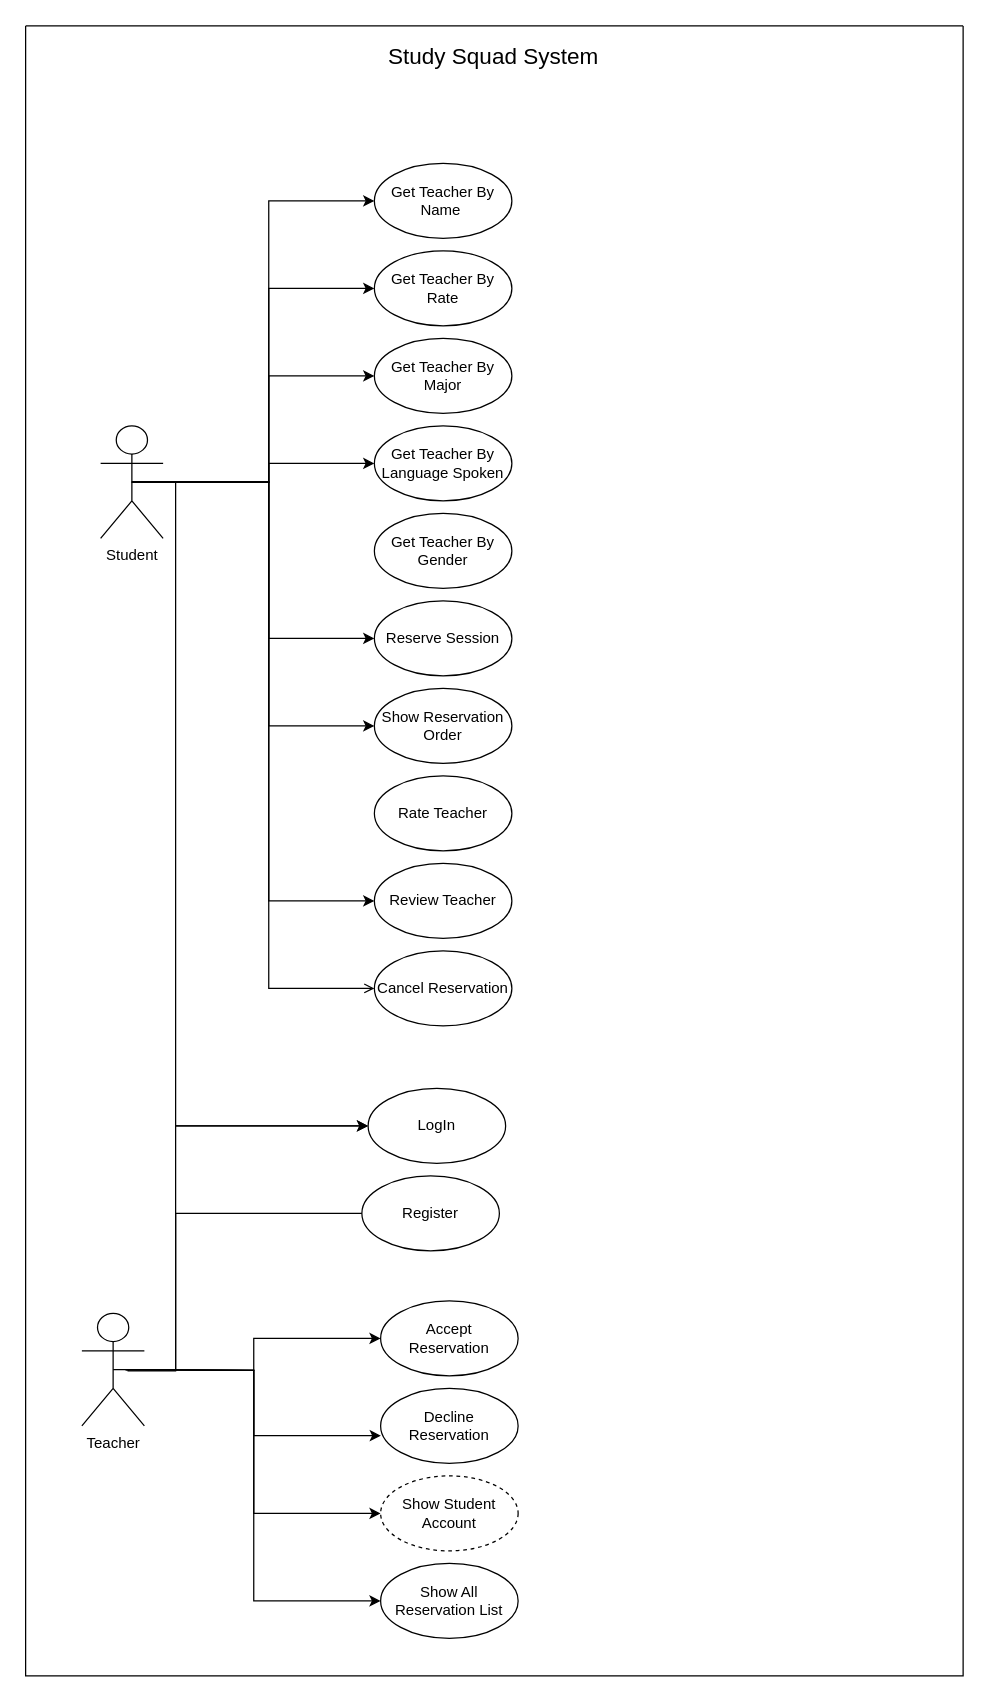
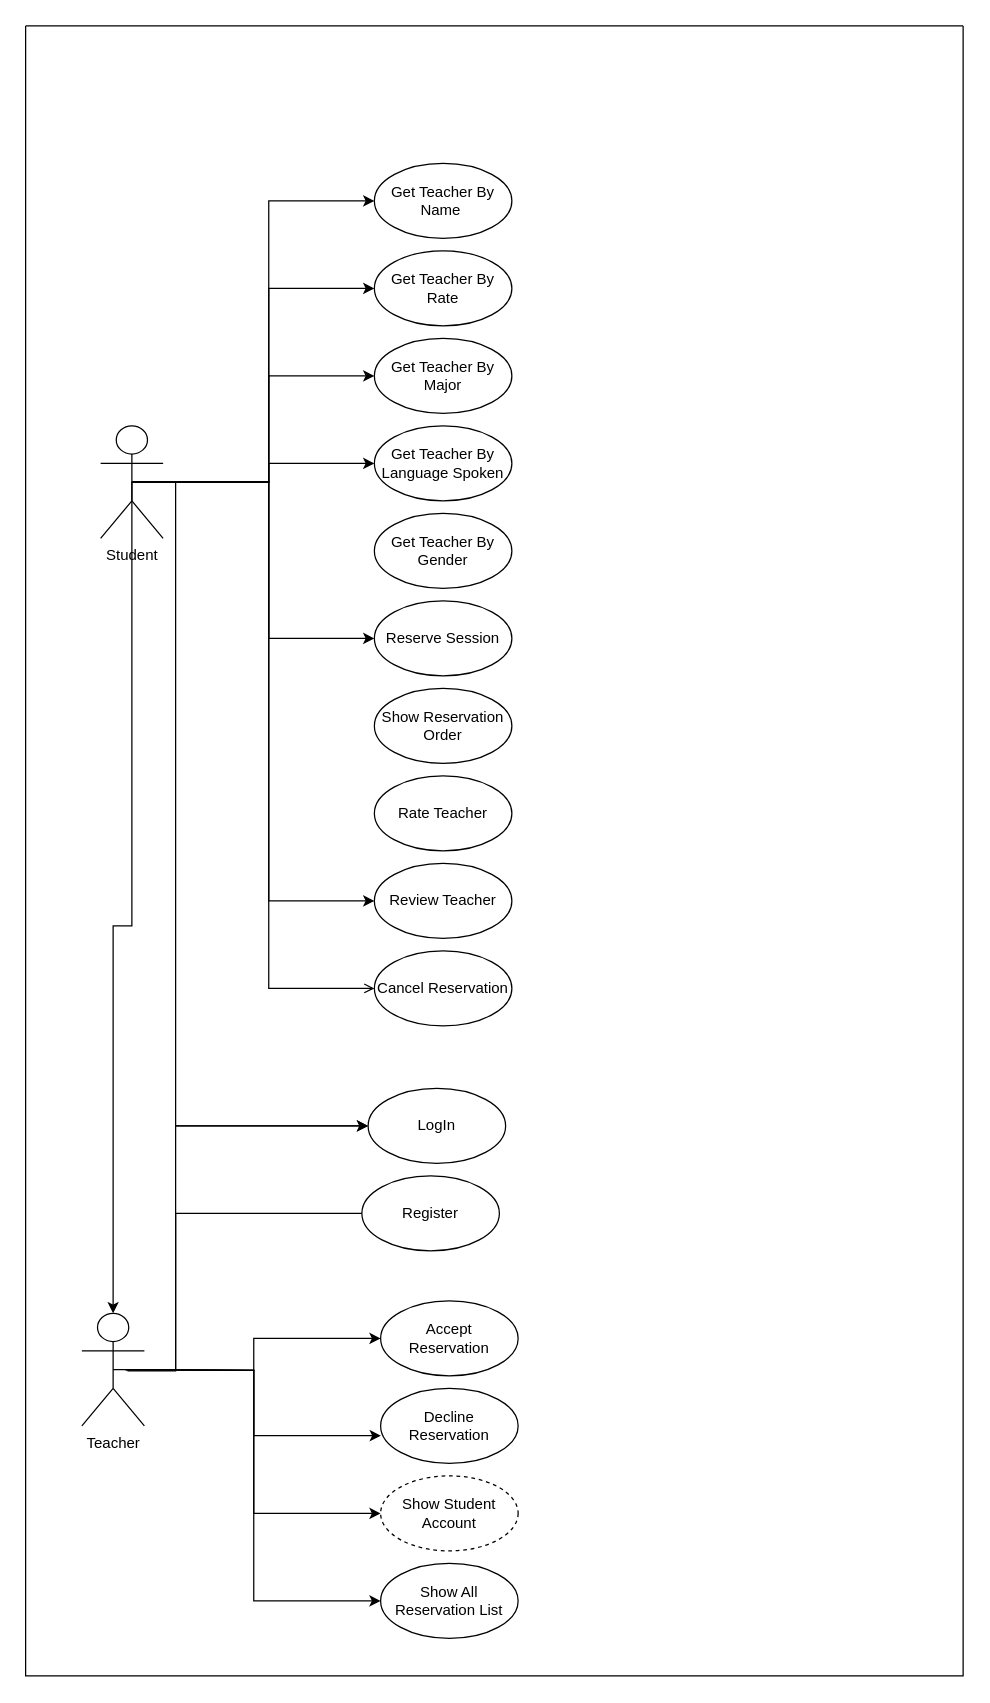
node "Study Squad System": removed
edge "Student" -> "Show Reservation Order": now "Student" -> "Teacher"
